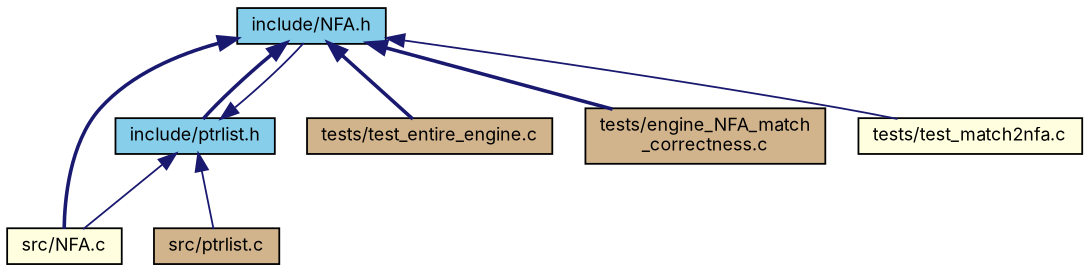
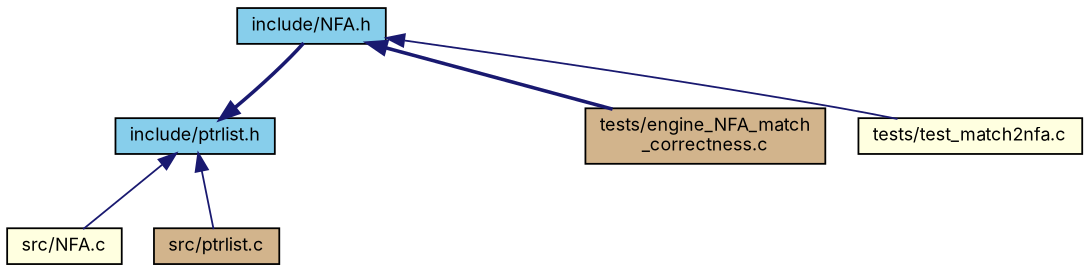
edge "include/NFA.h" -> "include/ptrlist.h": style solid -> bold
edge "include/ptrlist.h" -> "include/NFA.h": removed
edge "src/NFA.c" -> "include/NFA.h": removed
node "tests/test_entire_engine.c": removed
